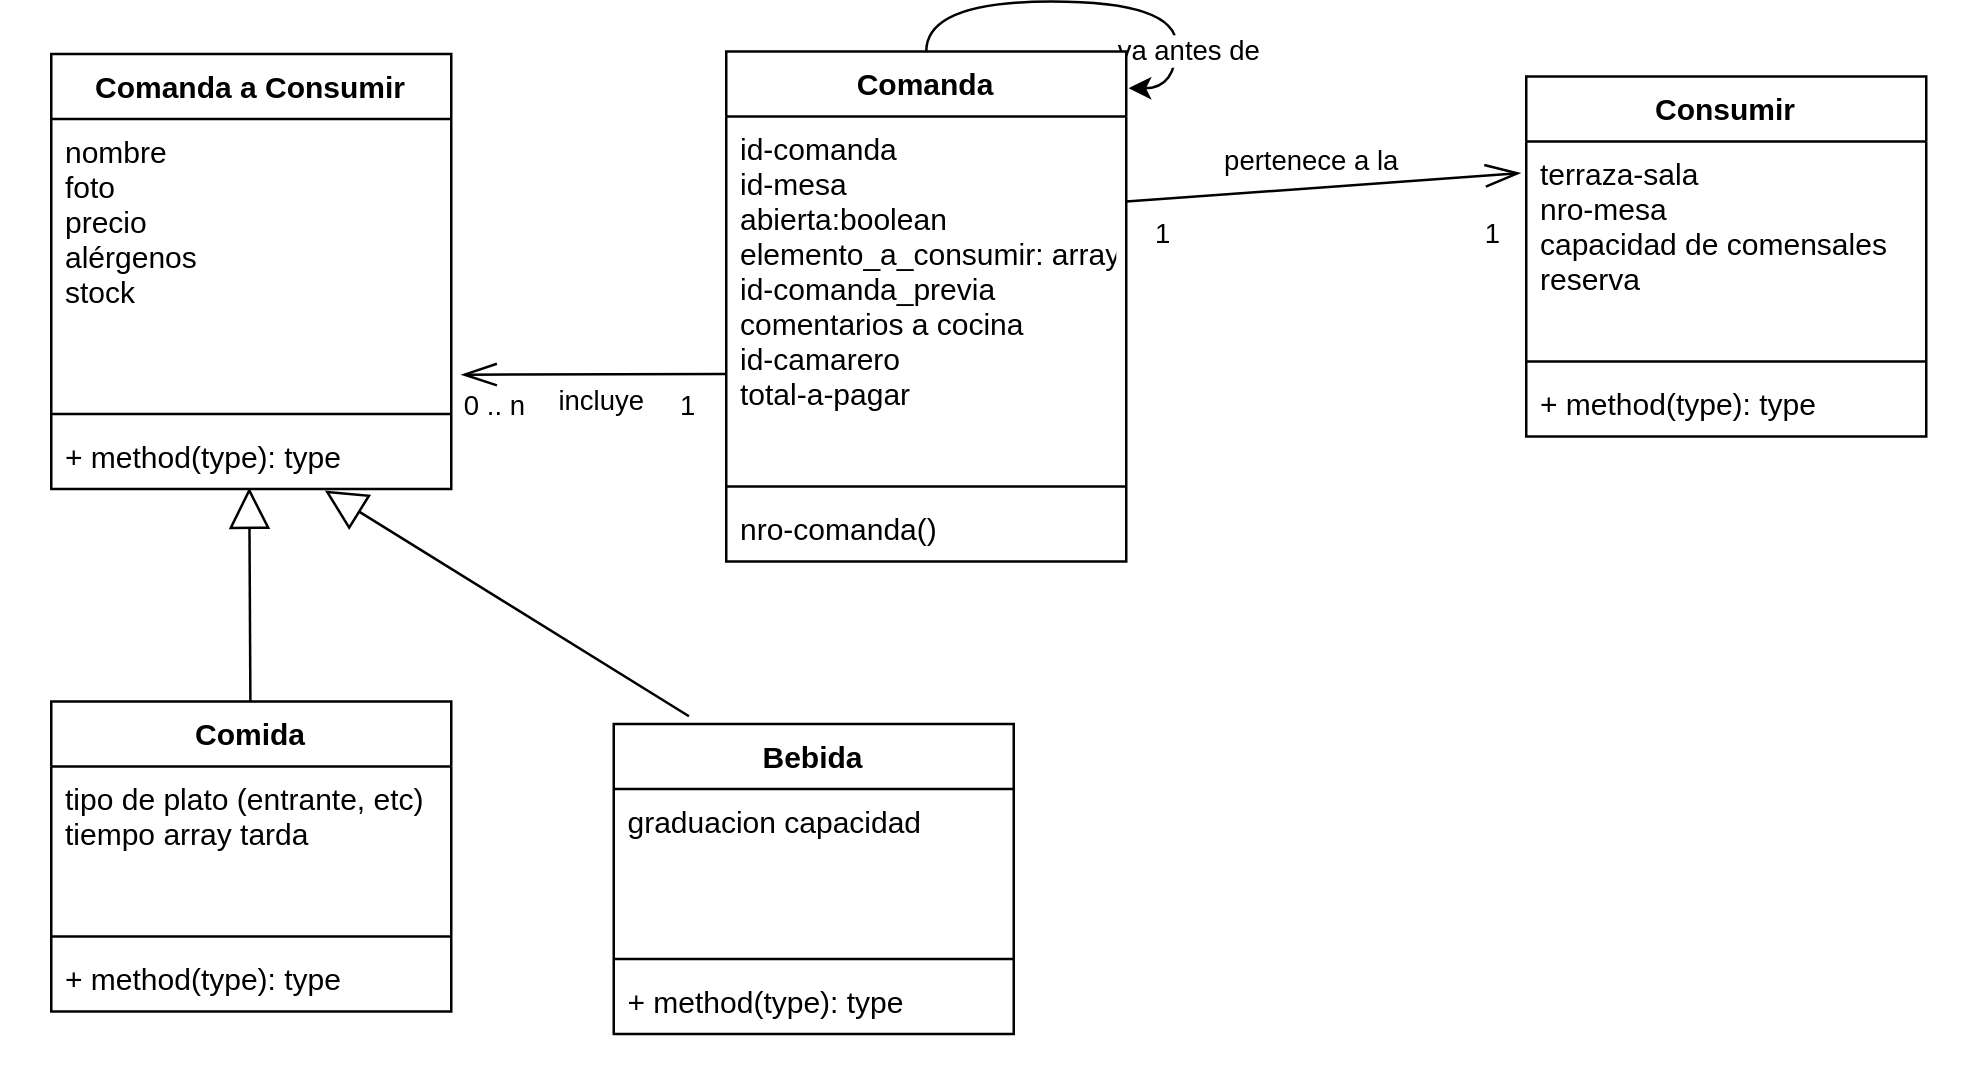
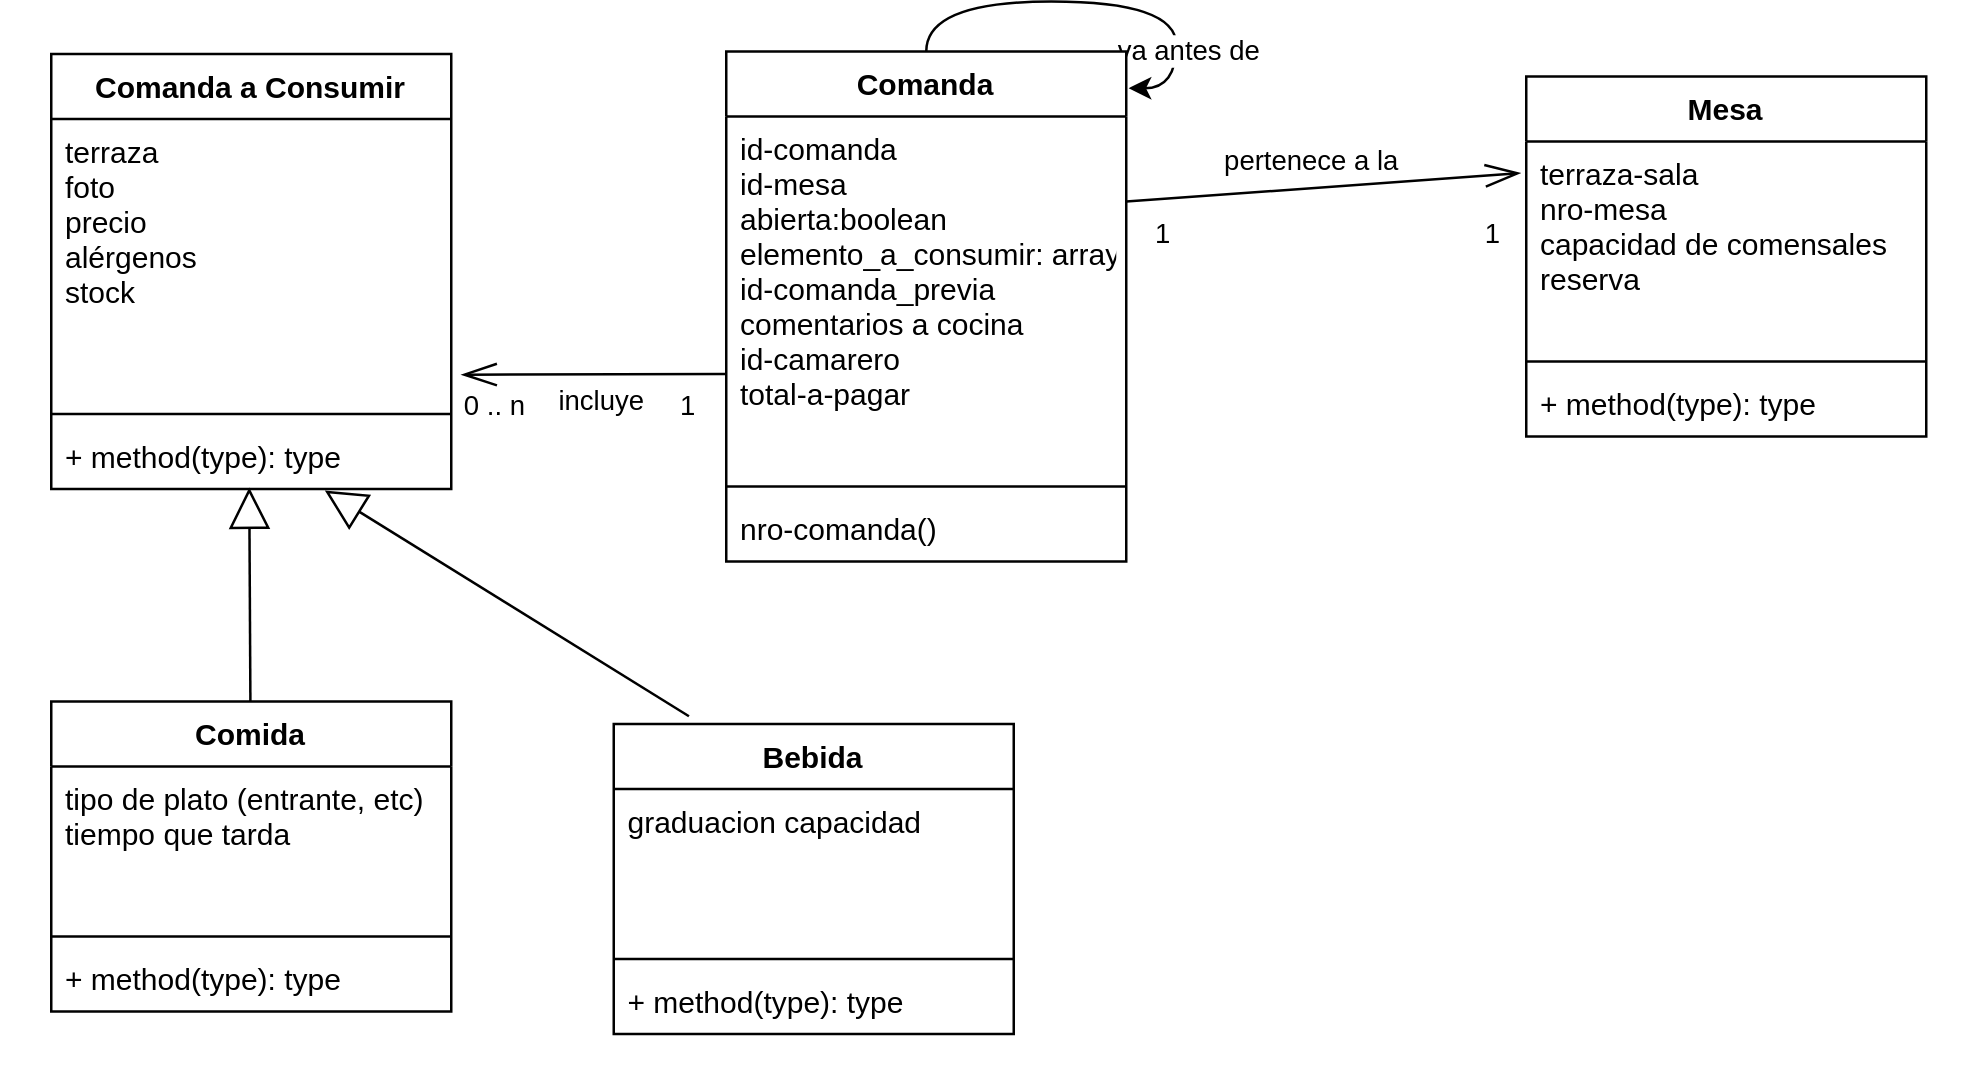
node "Consumir": label "Consumir" -> "Mesa"
node "nombre foto precio alérgenos stock": label "nombre foto precio alérgenos stock" -> "terraza foto precio alérgenos stock"
node "tipo de plato (entrante, etc) tiempo array tarda": label "tipo de plato (entrante, etc) tiempo array tarda" -> "tipo de plato (entrante, etc) tiempo que tarda"
